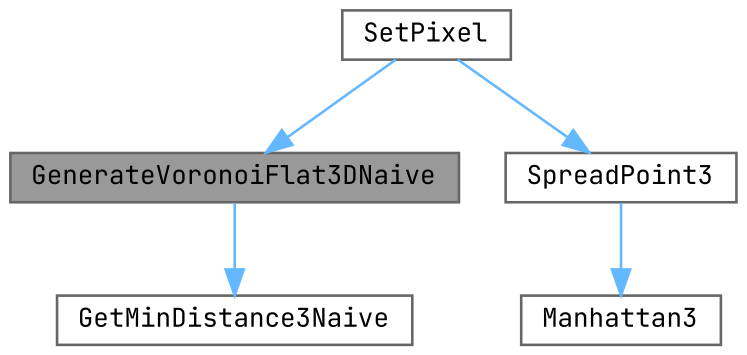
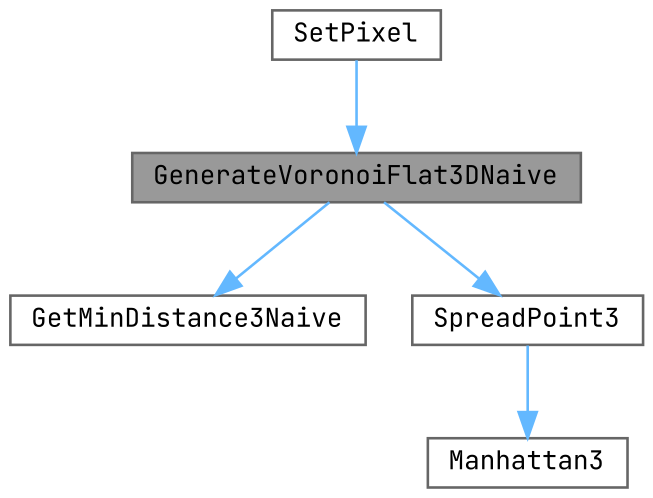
edge "SetPixel" -> "SpreadPoint3": now "GenerateVoronoiFlat3DNaive" -> "SpreadPoint3"
